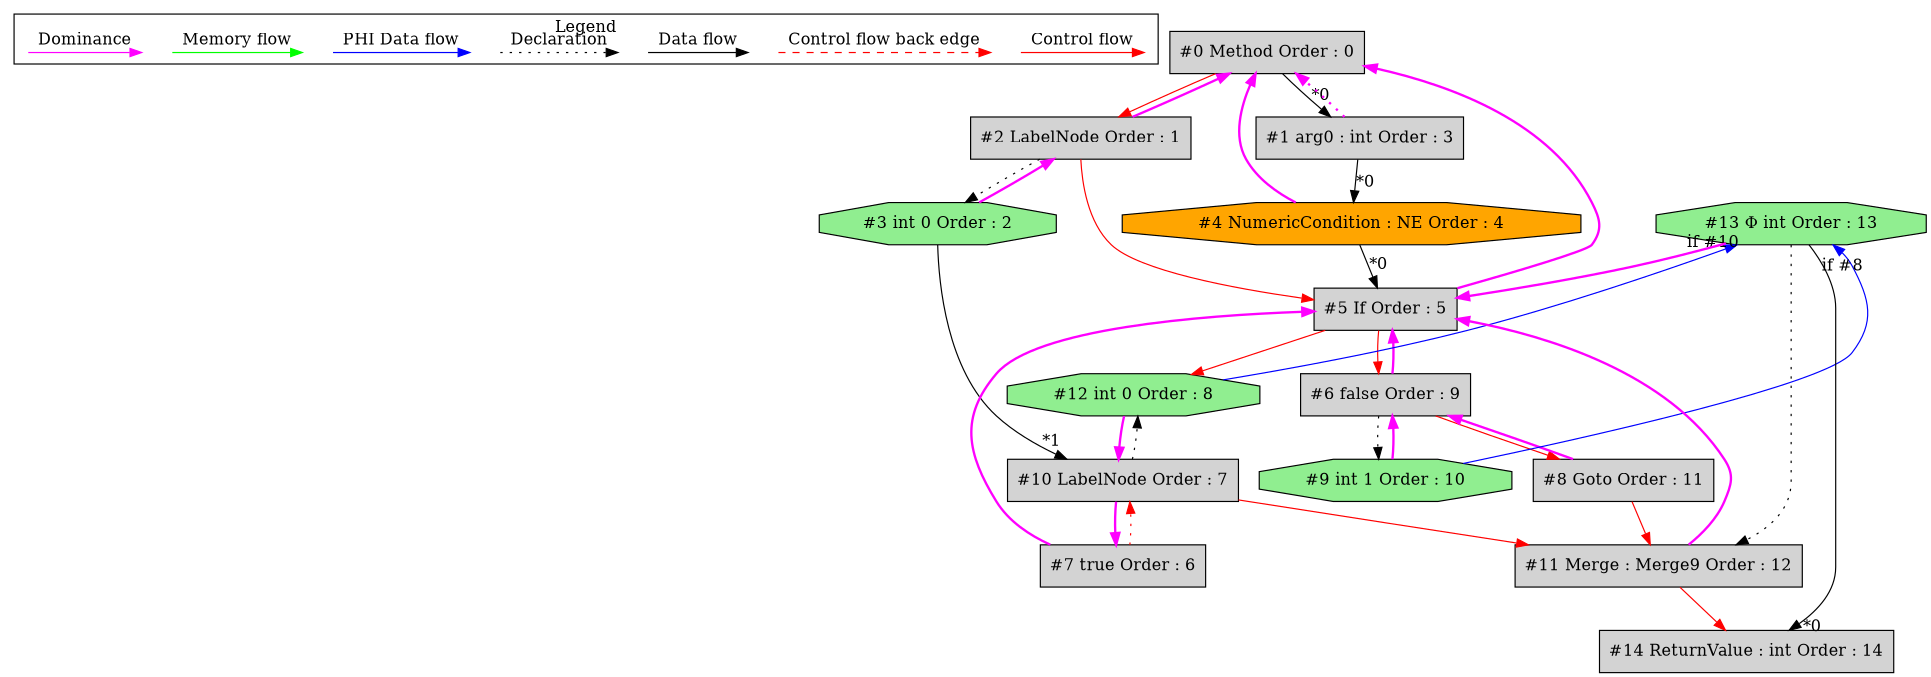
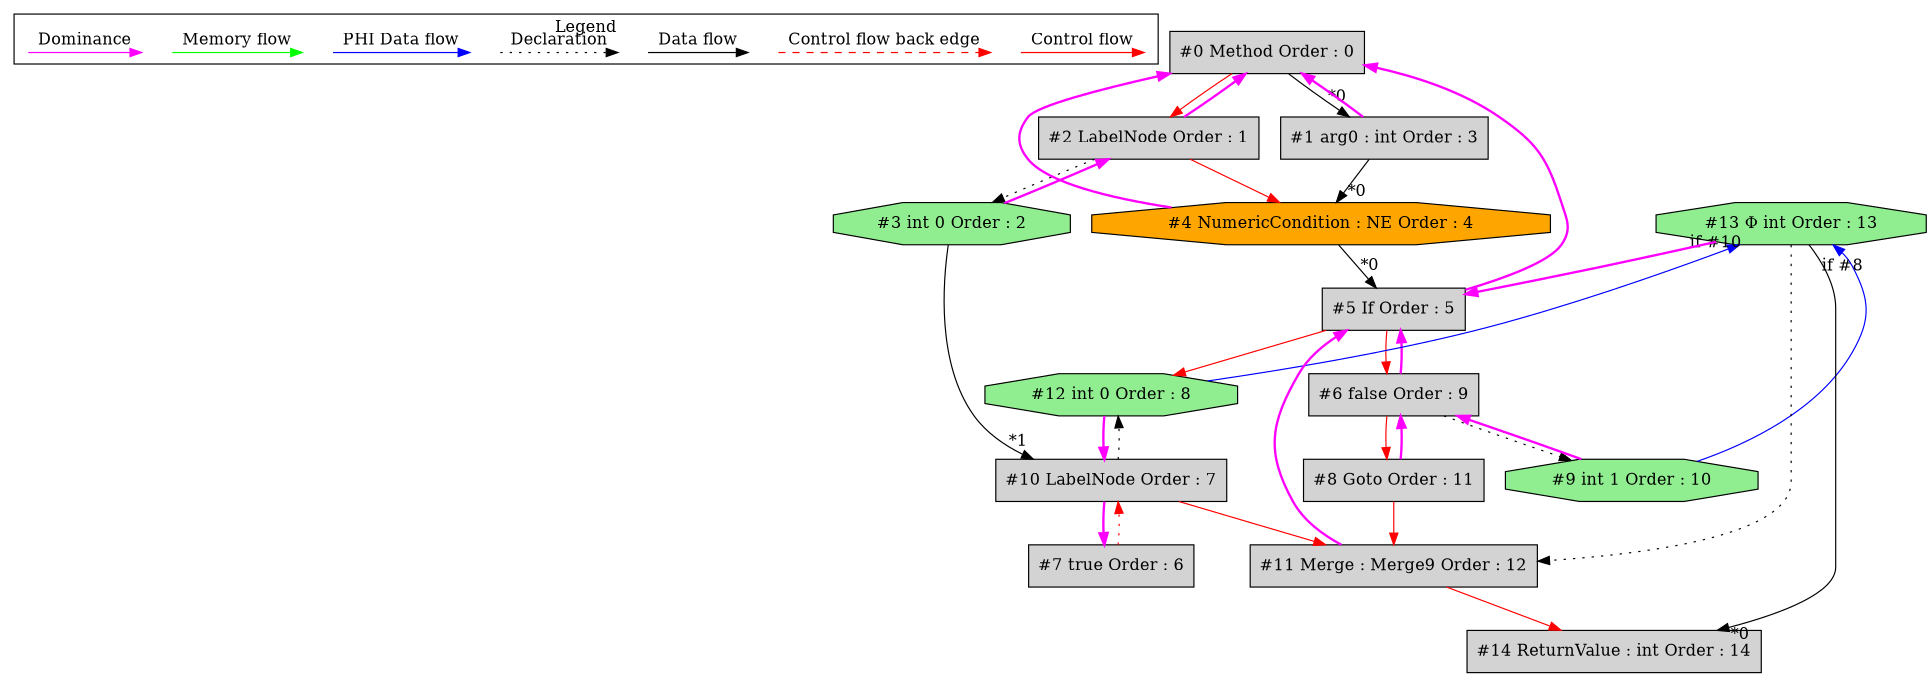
edge "#1 arg0 : int Order : 3" -> "#0 Method Order : 0": style dotted -> solid
edge "#2 LabelNode Order : 1" -> "#5 If Order : 5": now "#2 LabelNode Order : 1" -> "#4 NumericCondition : NE Order : 4"
edge "#7 true Order : 6" -> "#5 If Order : 5": removed
